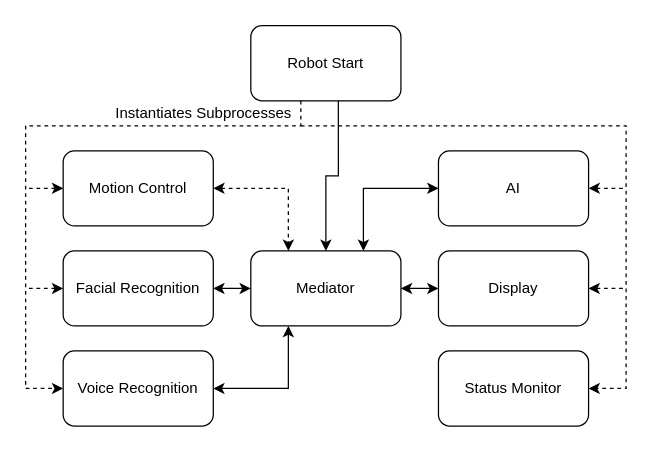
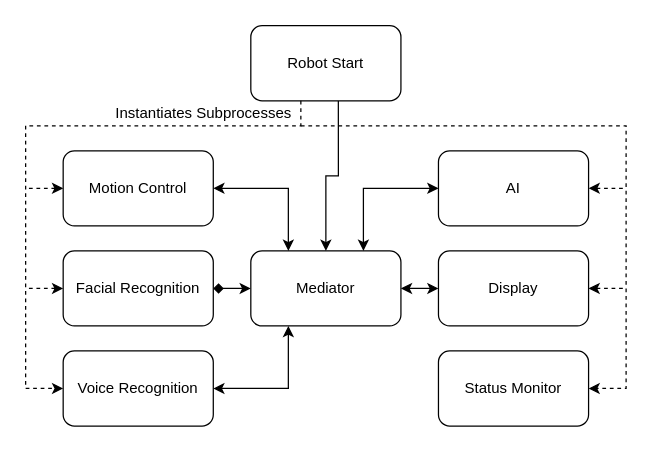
edge "Motion Control" -- "Mediator": style dashed -> solid
edge "Facial Recognition" -- "Mediator": arrowhead classic -> diamond
